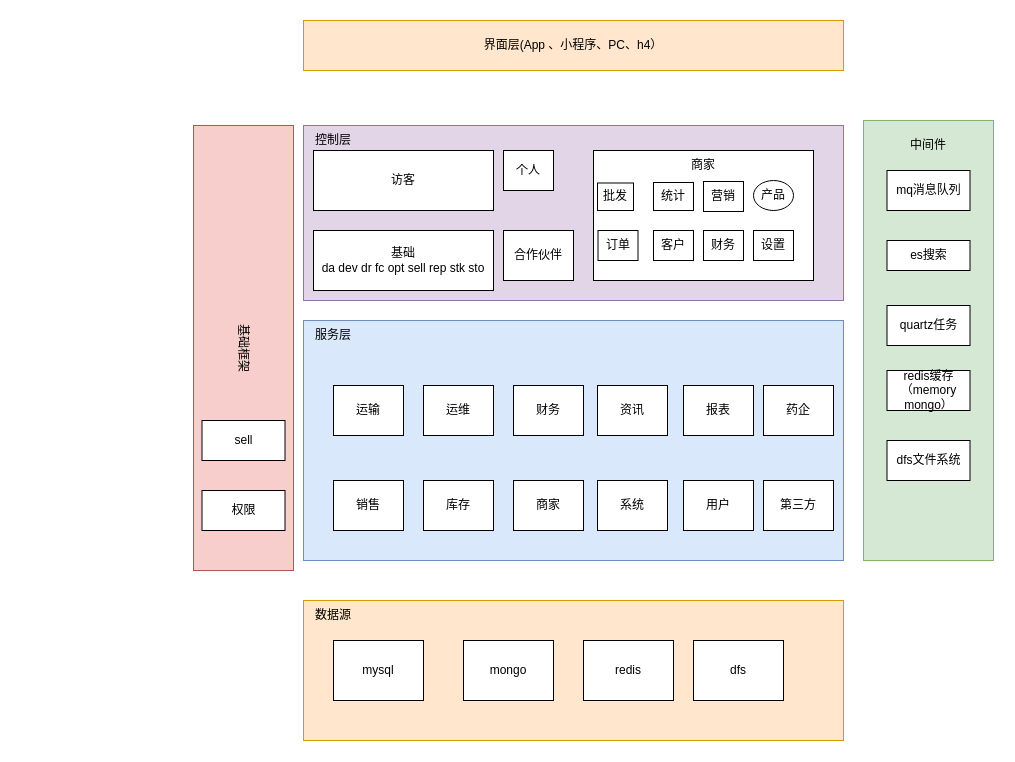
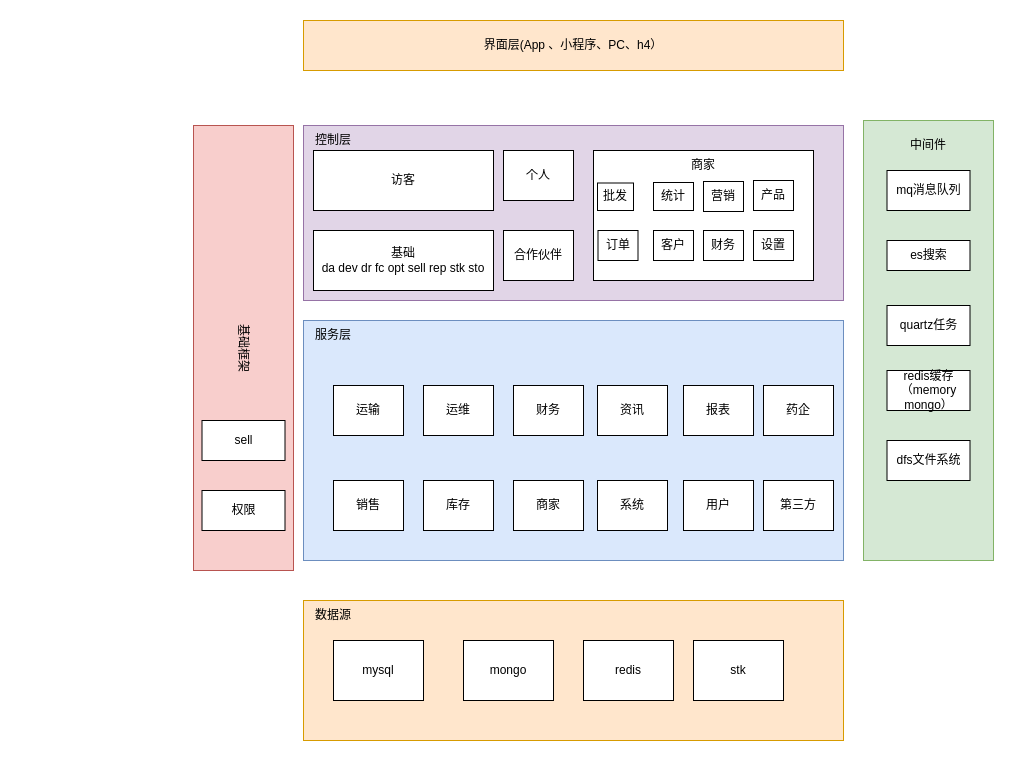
node "个人": size 50x40 -> 70x50
node "产品": shape ellipse -> rectangle
node "dfs": label "dfs" -> "stk"
